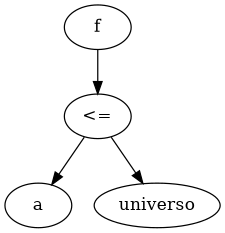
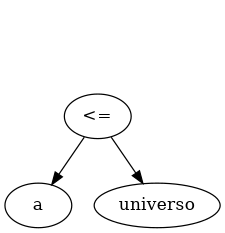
node "f": removed
